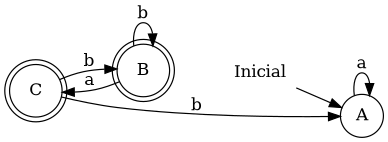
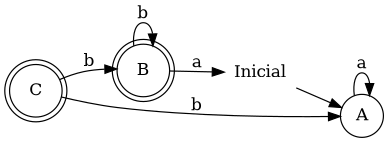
edge "B" -> "C": now "B" -> "Inicial"
